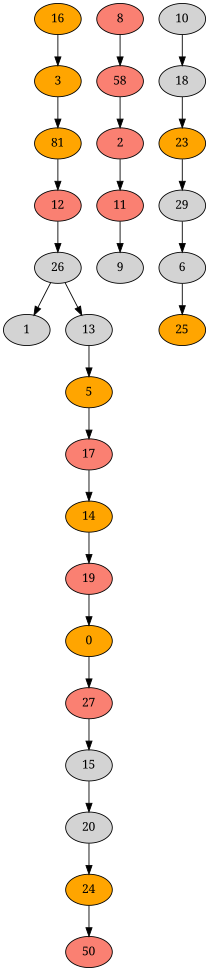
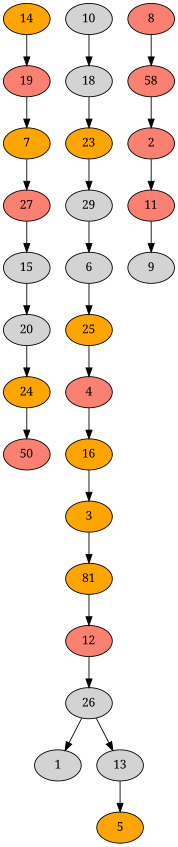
node "4": added
node "17": removed
node "0": label "0" -> "7"
